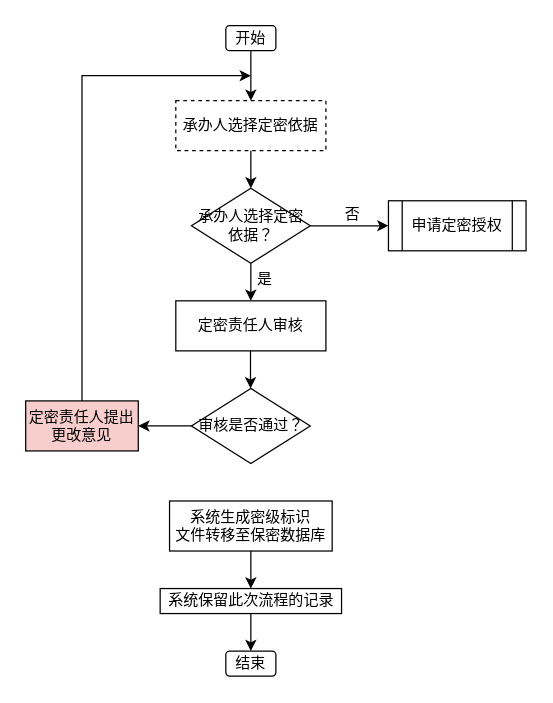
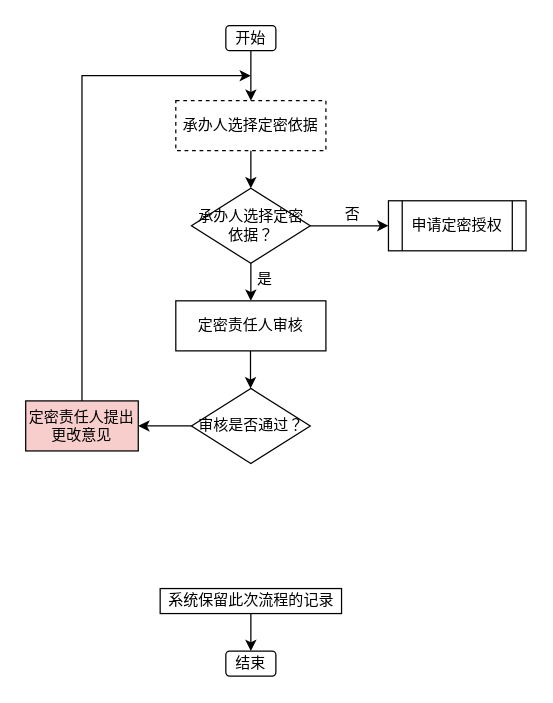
node "系统生成密级标识 文件转移至保密数据库": removed
edge "系统生成密级标识 文件转移至保密数据库" -> "系统保留此次流程的记录": removed
